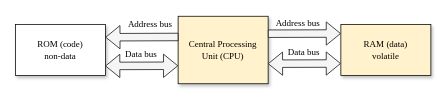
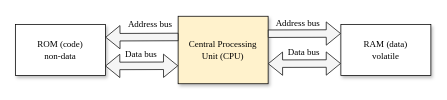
node "RAM (data) volatile": fillcolor #fff2cc -> #ffffff
